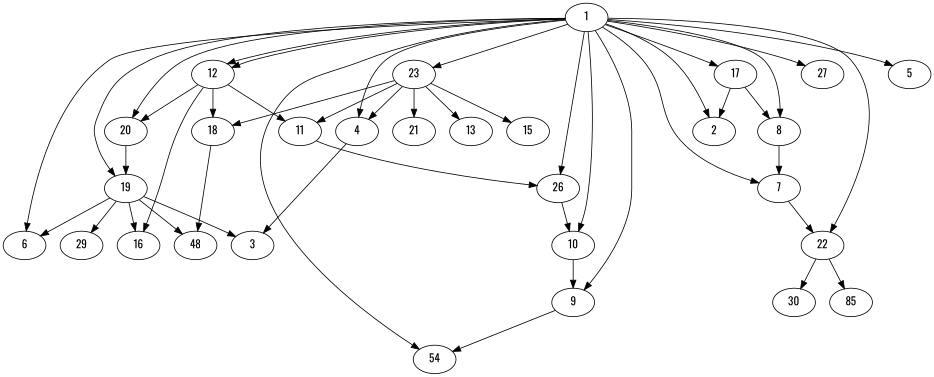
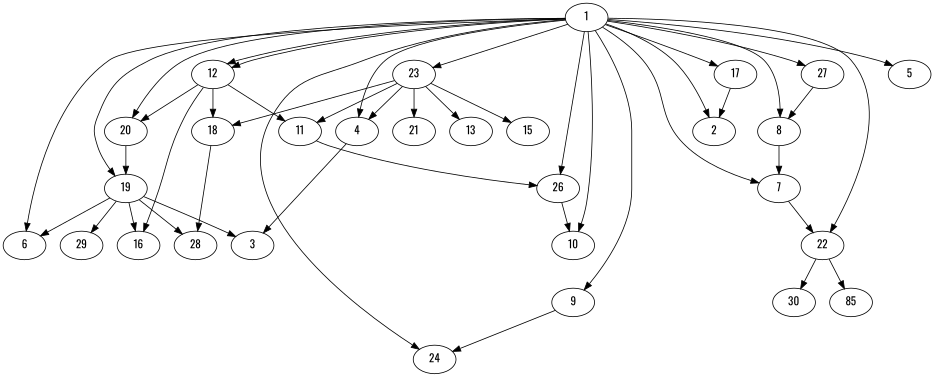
edge "17" -> "8": now "27" -> "8"
node "48": label "48" -> "28"
edge "10" -> "9": removed
node "54": label "54" -> "24"
